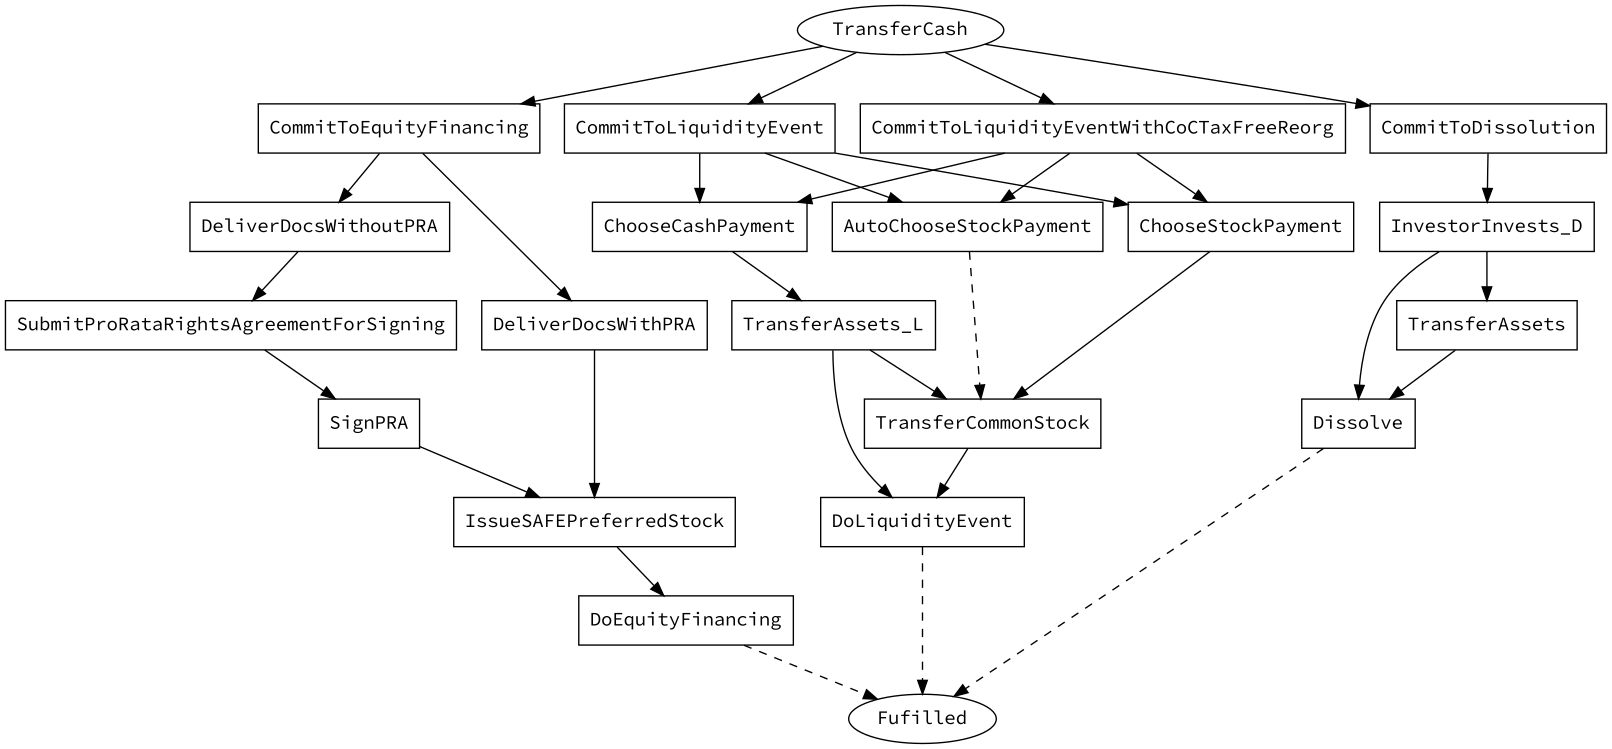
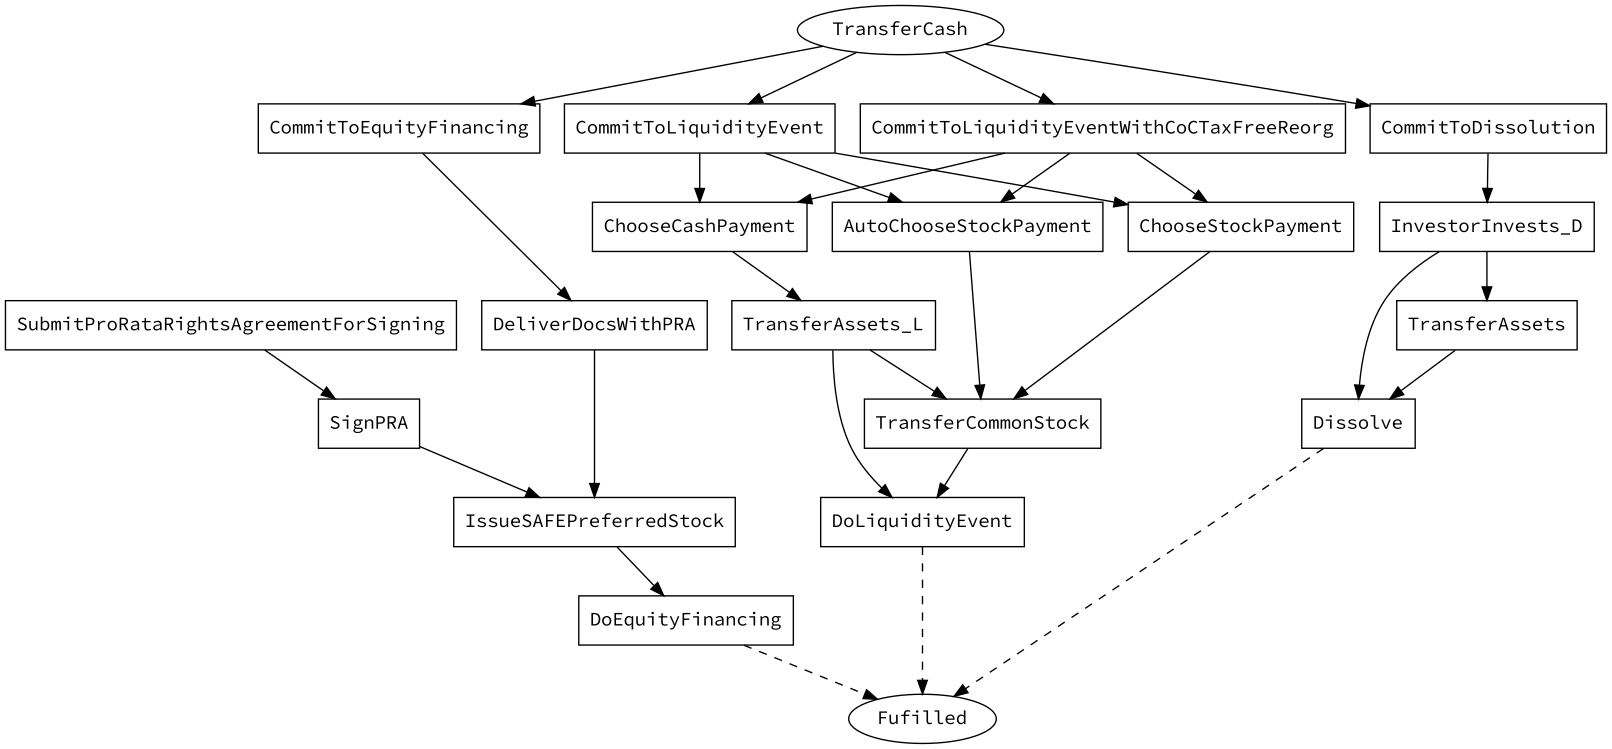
node "DeliverDocsWithoutPRA": removed
edge "AutoChooseStockPayment" -> "TransferCommonStock": style dashed -> solid
